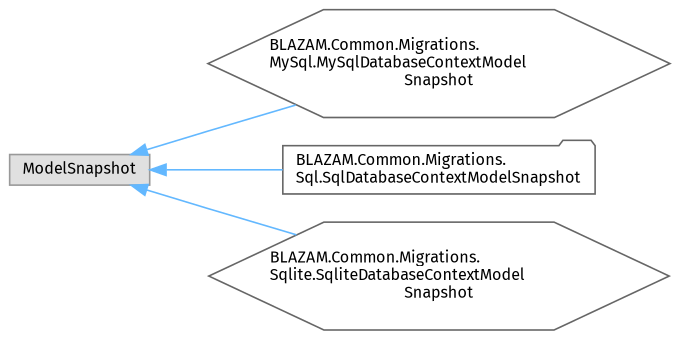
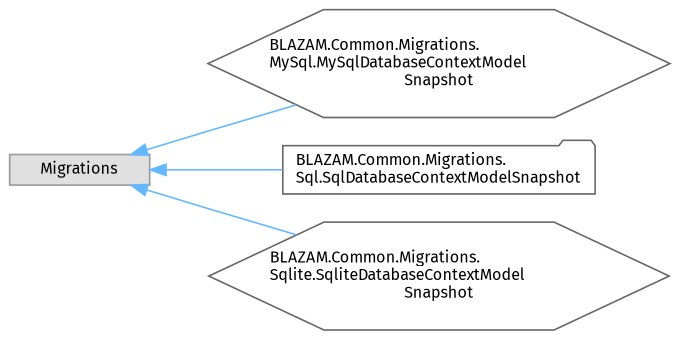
node "ModelSnapshot": label "ModelSnapshot" -> "Migrations"
